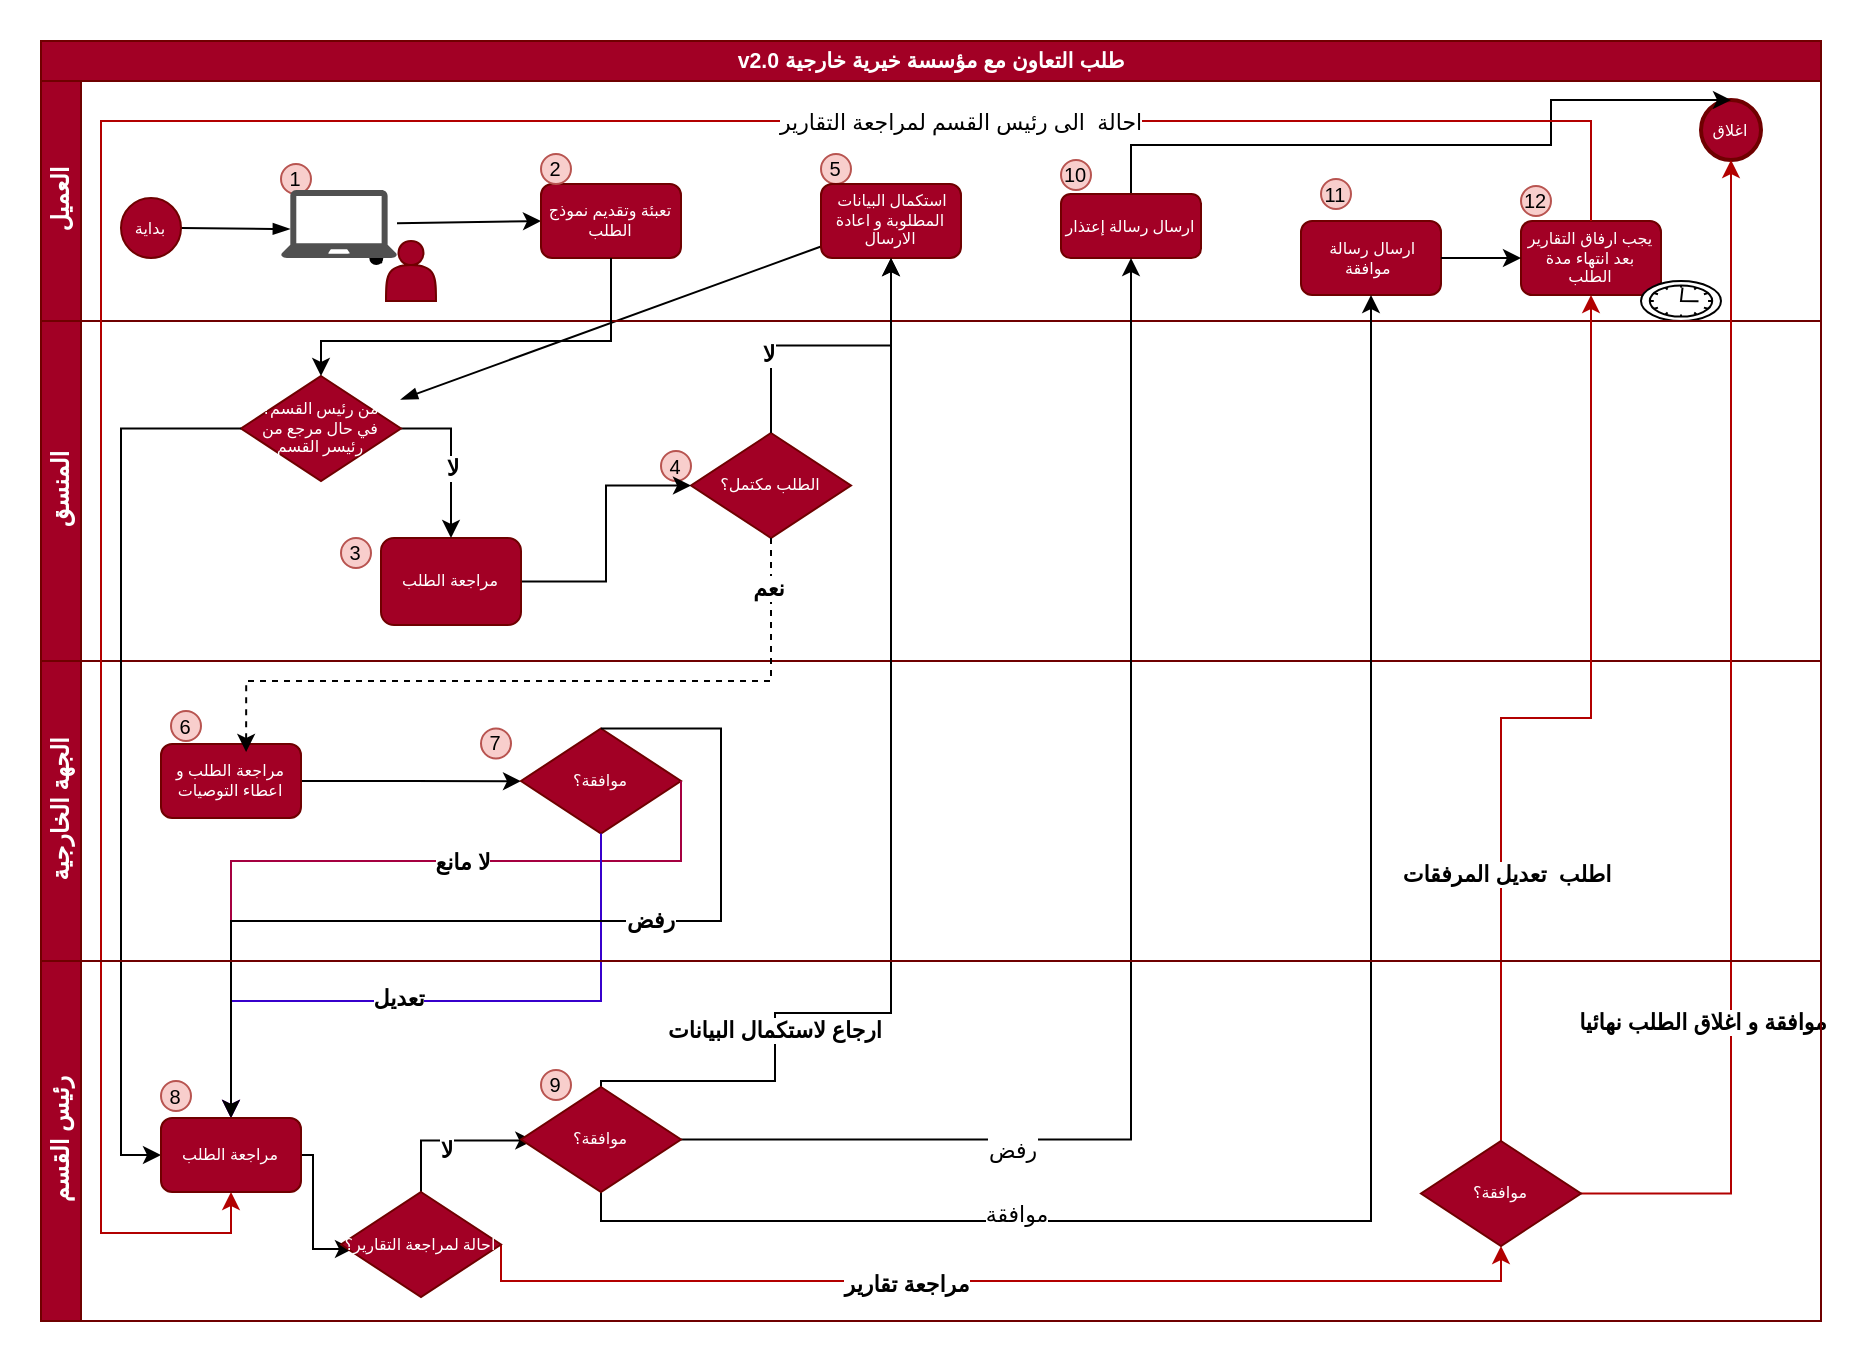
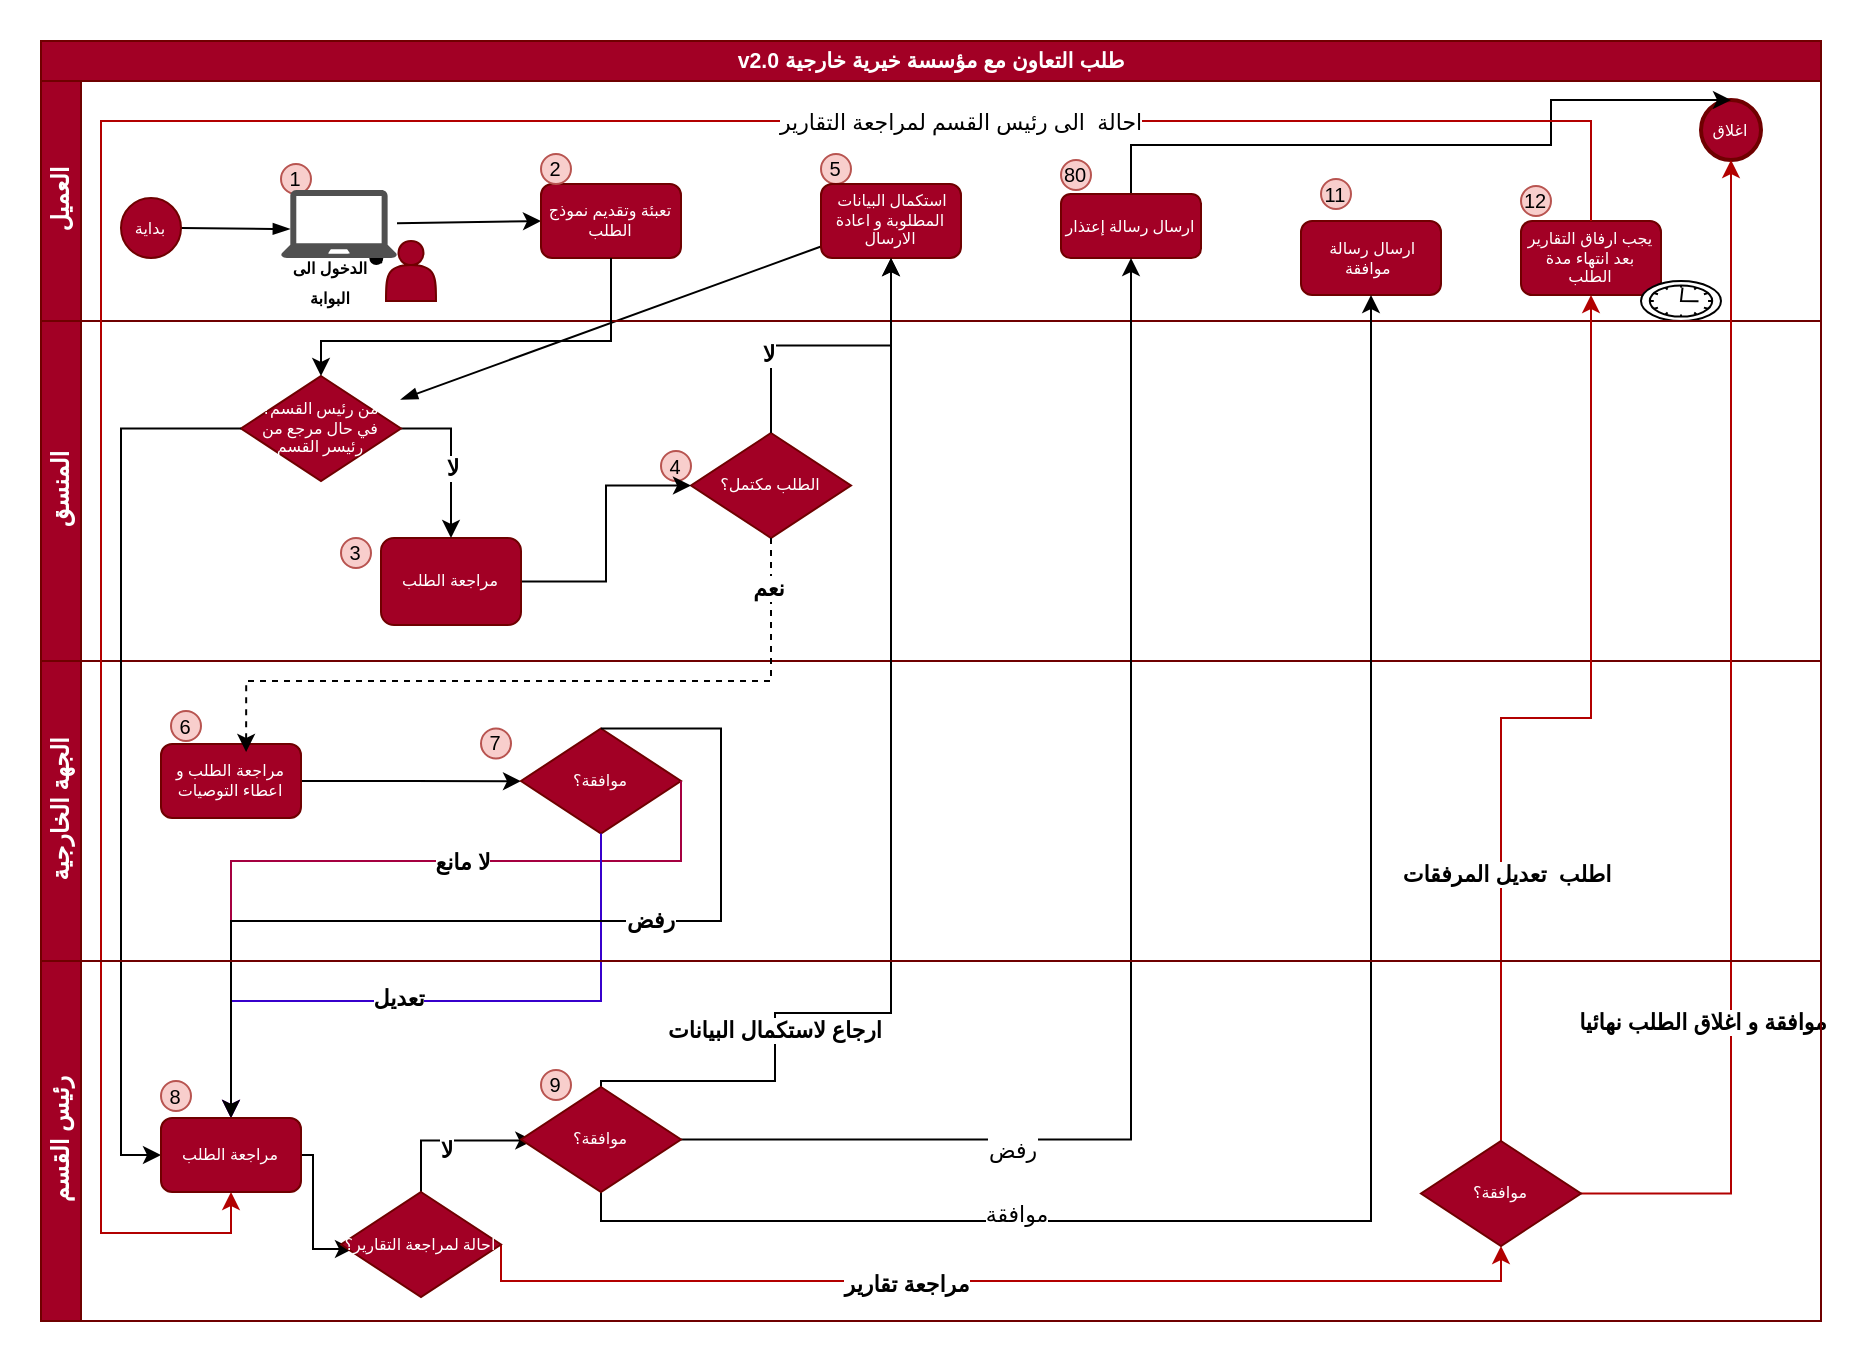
node "10": label "10" -> "80"
edge "ارسال رسالة موافقة" -> "يجب ارفاق التقارير بعد انتهاء مدة الطلب": removed
node "الدخول الى البوابة": added
